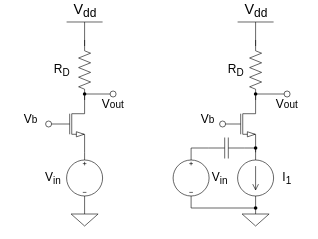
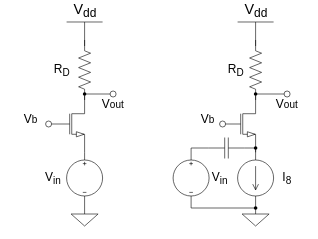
node "I1": label "I1" -> "I8"
